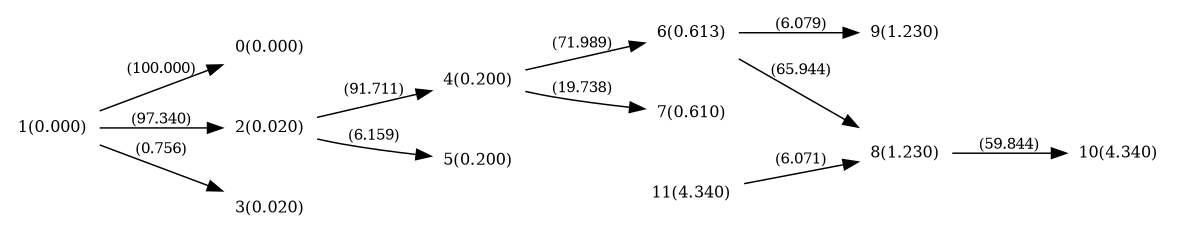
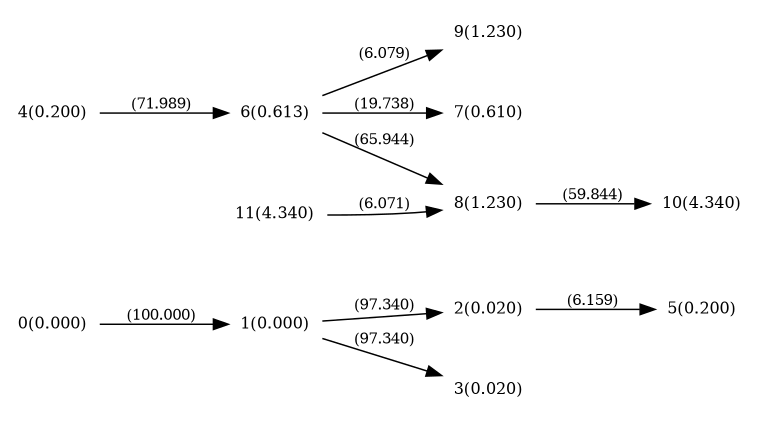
edge "1(0.000)" -> "0(0.000)": reversed
edge "4(0.200)" -> "7(0.610)": now "6(0.613)" -> "7(0.610)"
edge "2(0.020)" -> "4(0.200)": removed, label "(91.711)"
edge "1(0.000)" -> "3(0.020)": label "(0.756)" -> "(97.340)"
